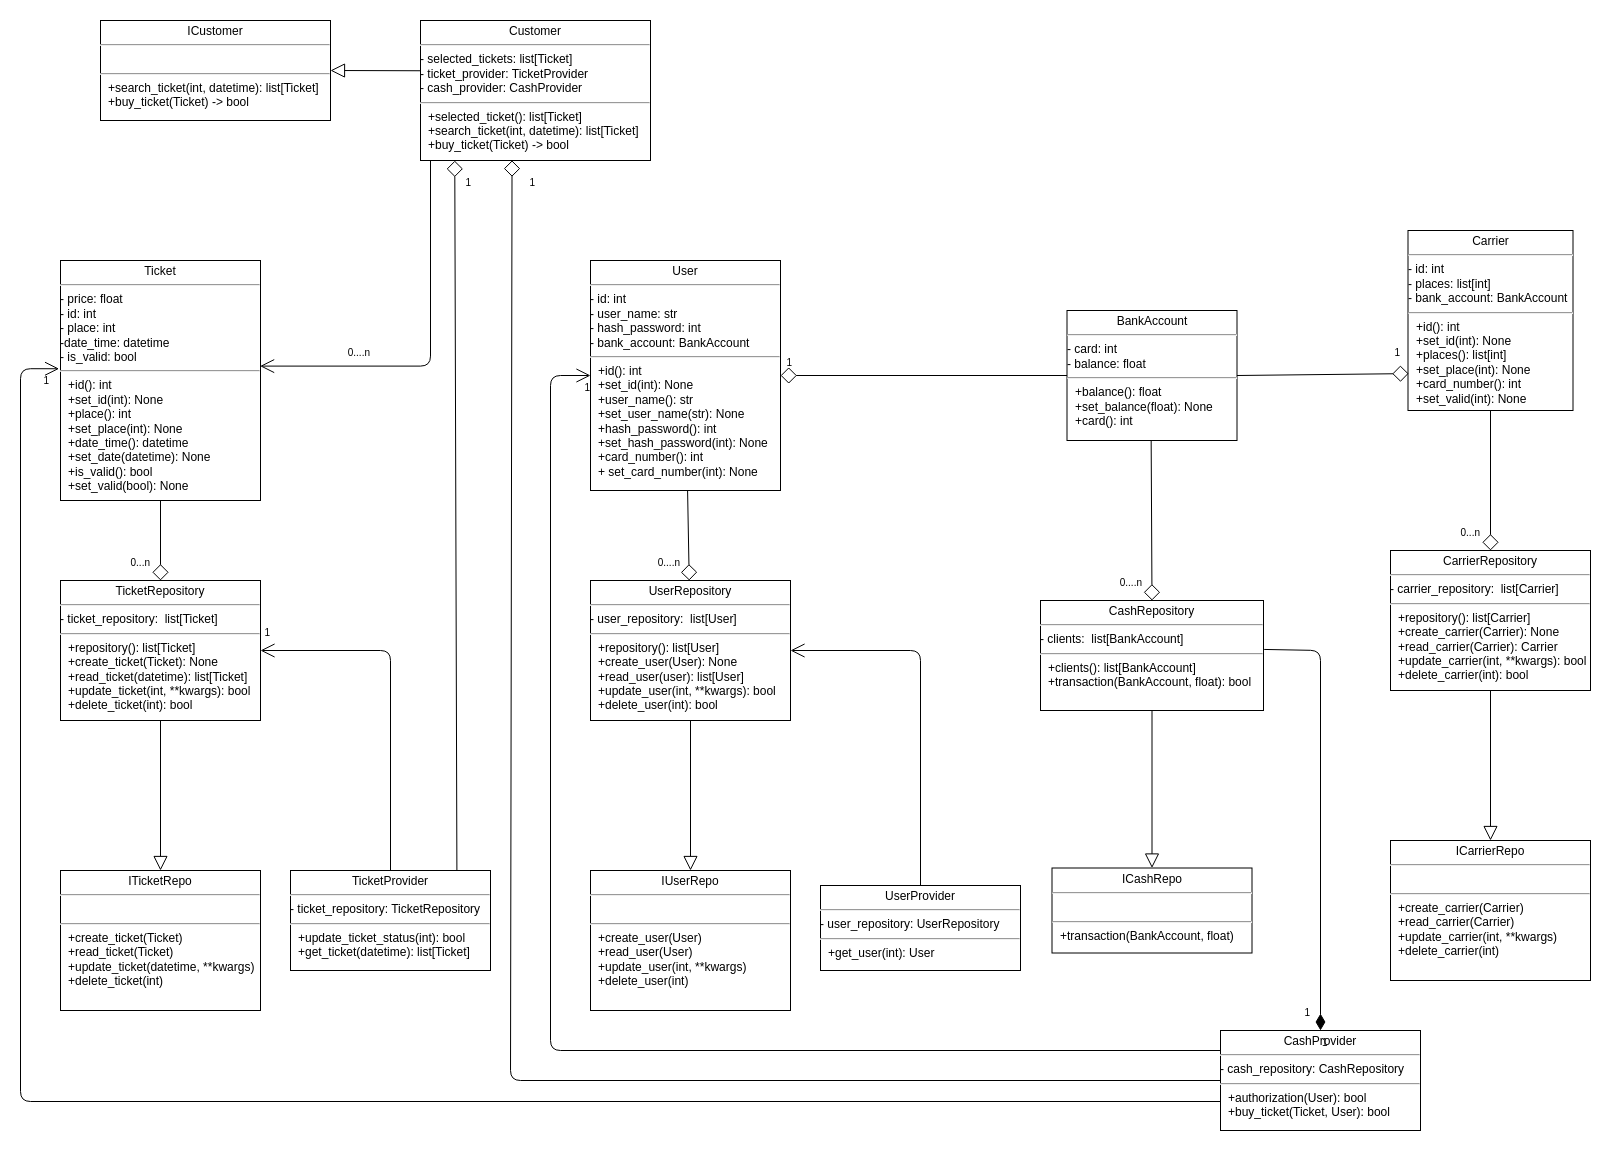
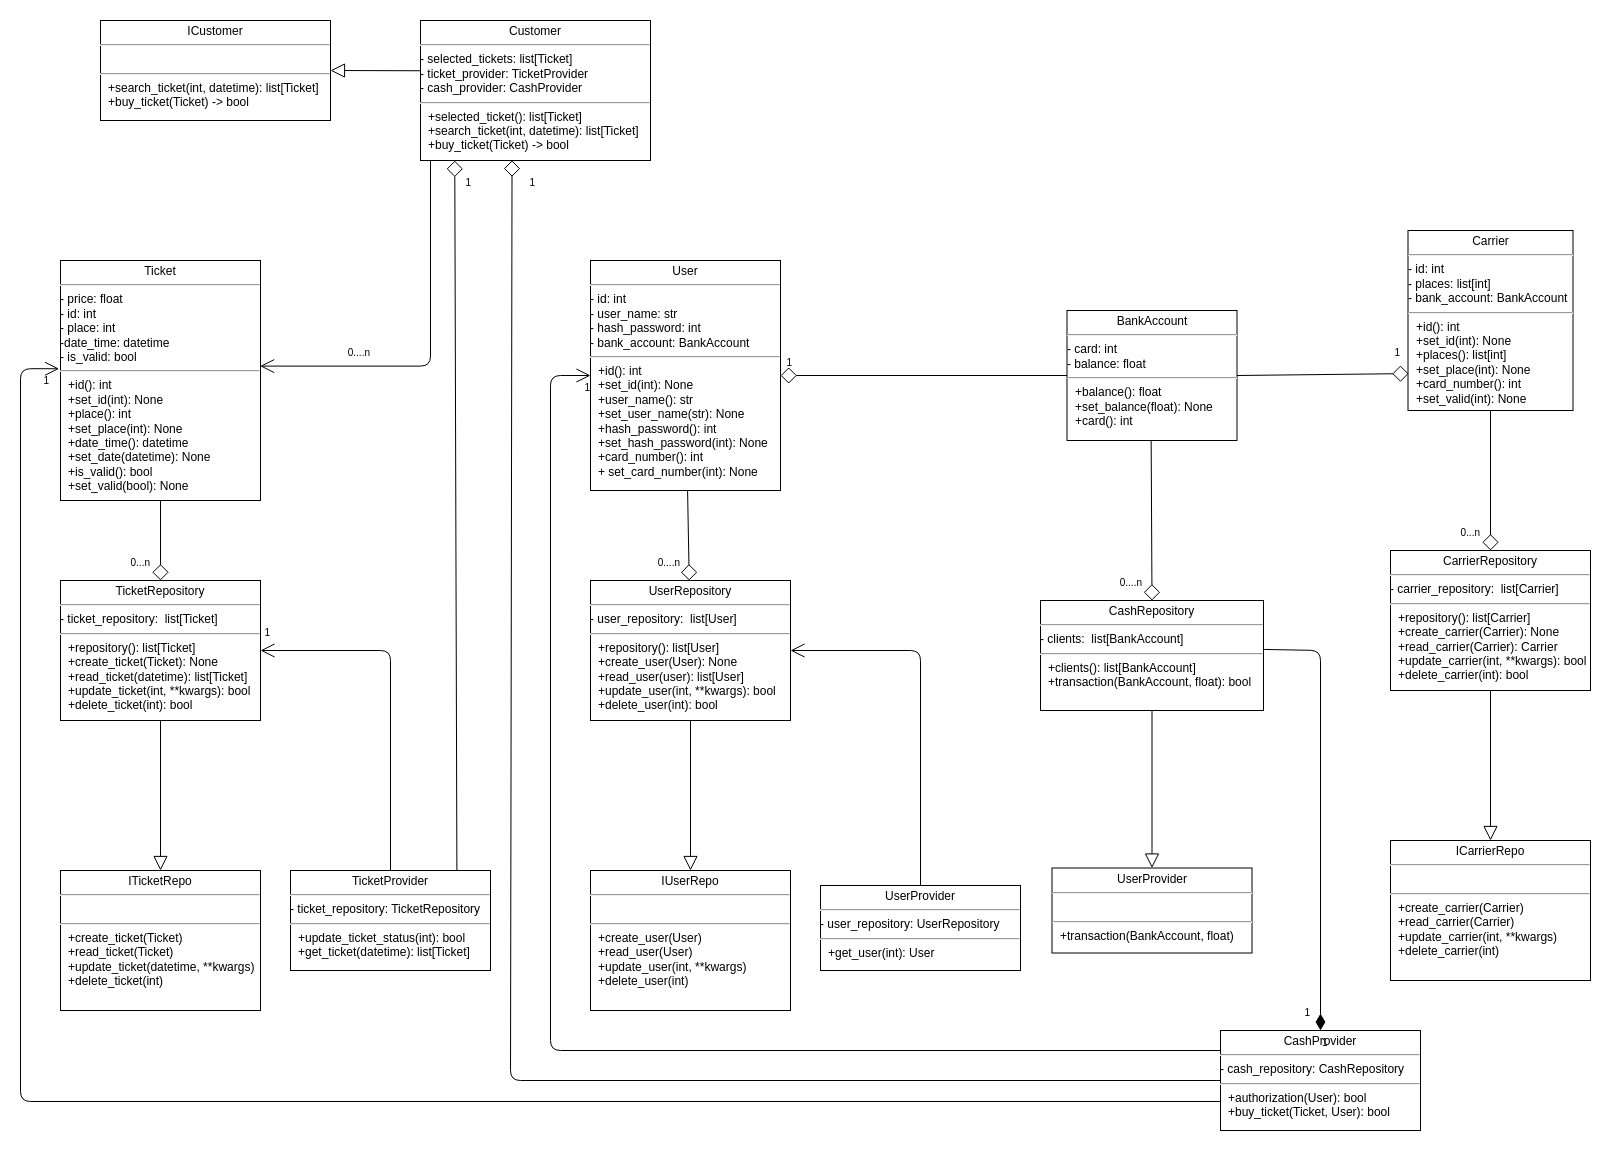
node "ICashRepo +transaction(BankAccount, float)": label "ICashRepo +transaction(BankAccount, float)" -> "UserProvider +transaction(BankAccount, float)"
